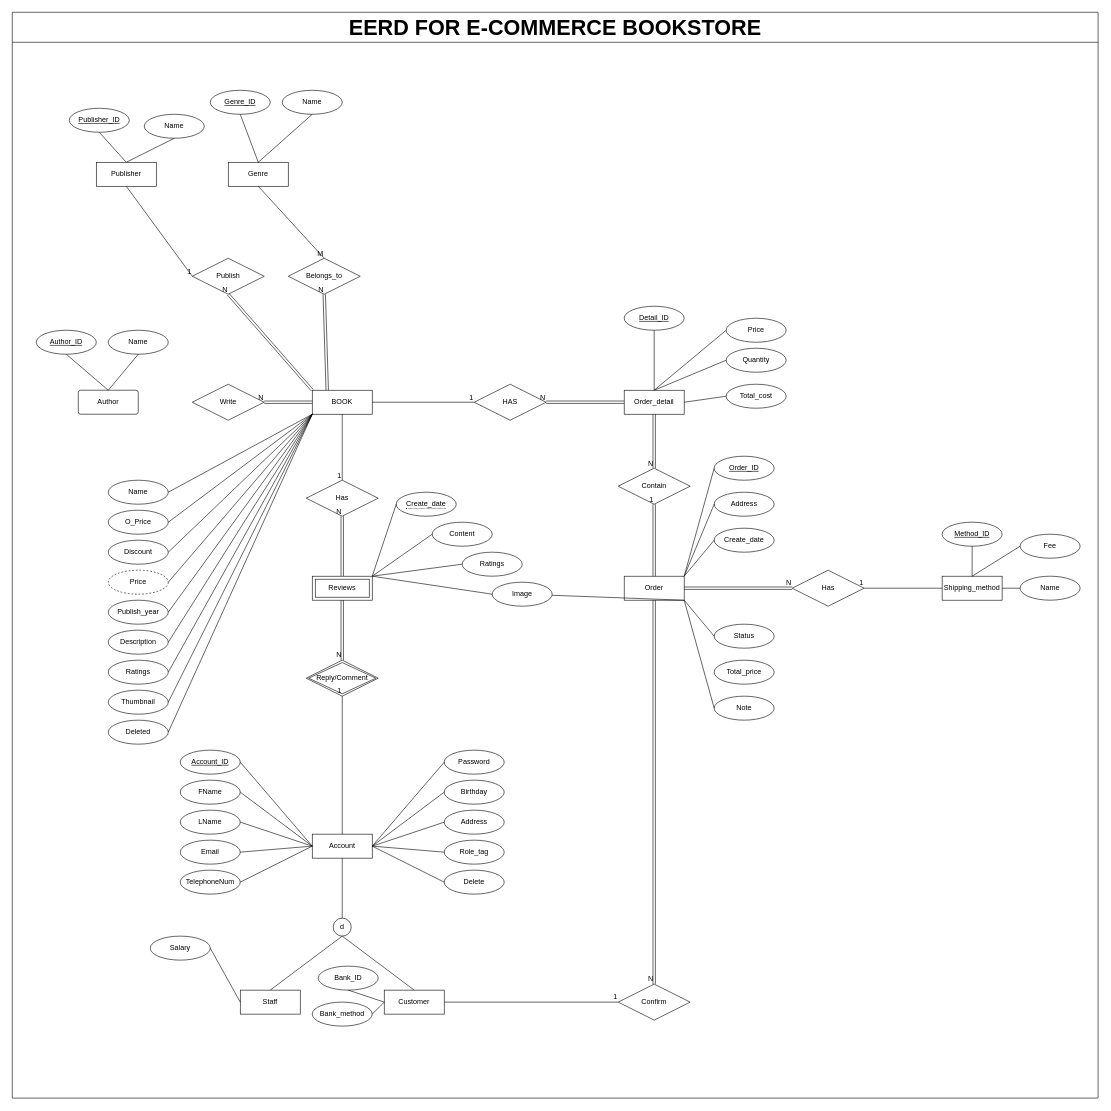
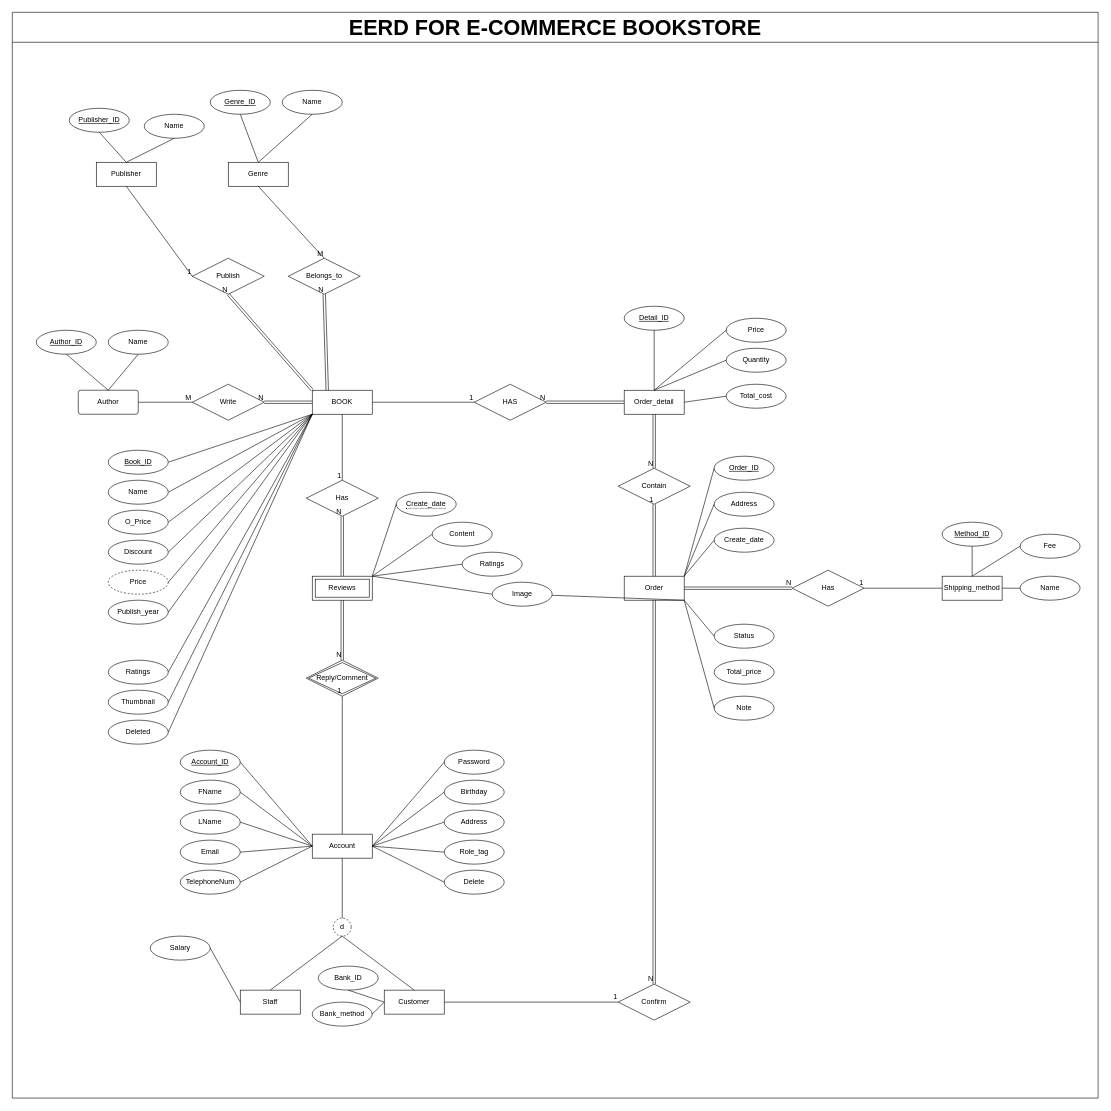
edge "Author" -- "Write": added, label "M"
edge "BOOK" -- "Book_ID": added
node "Book_ID": added
edge "BOOK" -- "Description": removed
node "Description": removed
node "d": style solid -> dashed
